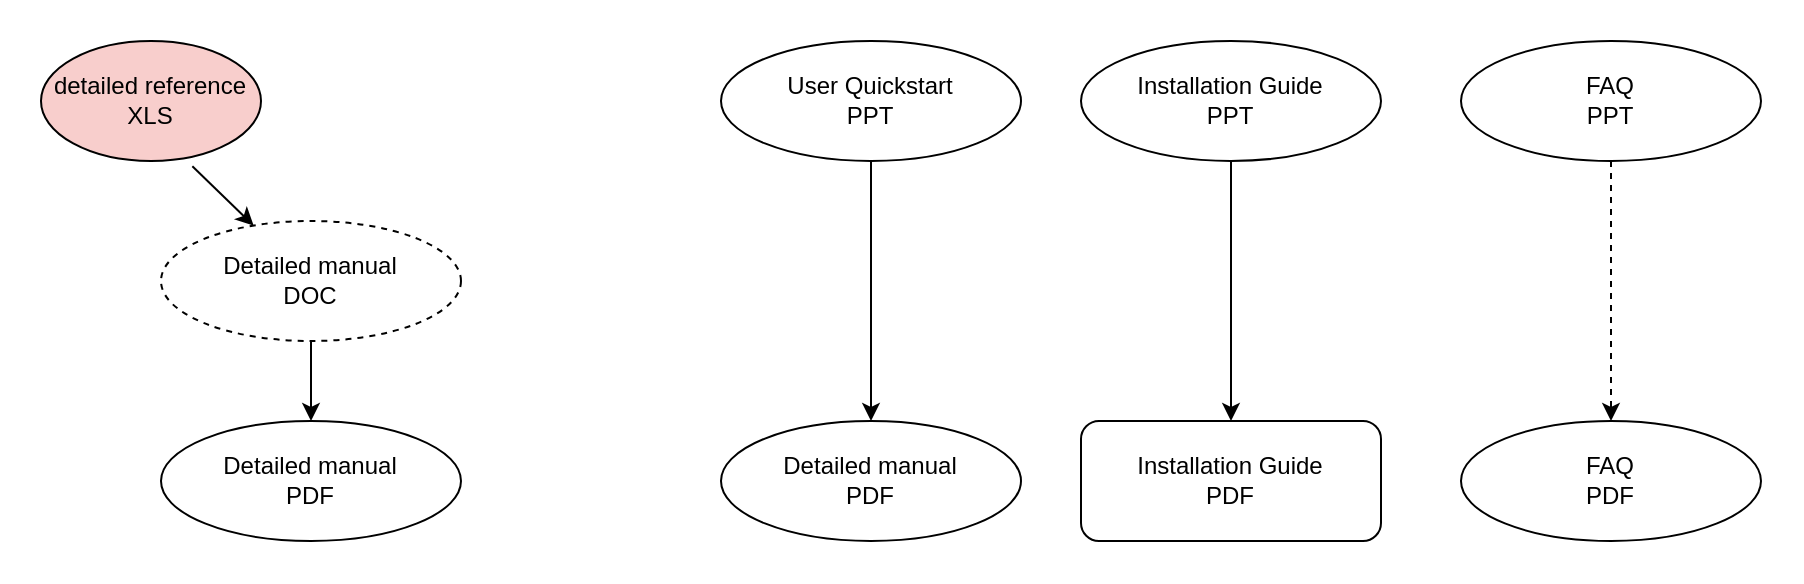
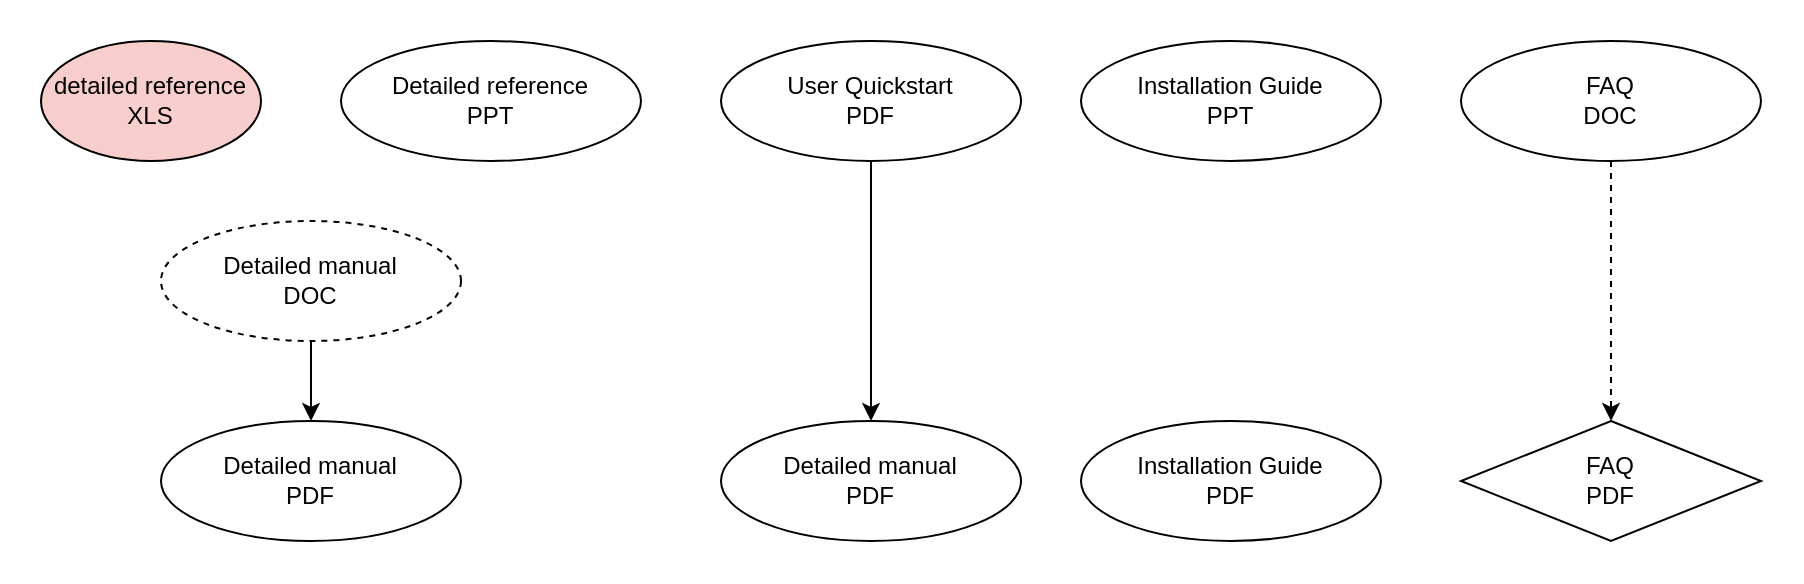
node "Detailed reference PPT": added
node "User Quickstart PPT": label "User Quickstart PPT" -> "User Quickstart PDF"
node "FAQ PPT": label "FAQ PPT" -> "FAQ DOC"
edge "detailed reference XLS" -> "Detailed manual DOC": removed
edge "Installation Guide PPT" -> "Installation Guide PDF": removed
node "Installation Guide PDF": shape rounded rectangle -> ellipse
node "FAQ PDF": shape ellipse -> diamond
